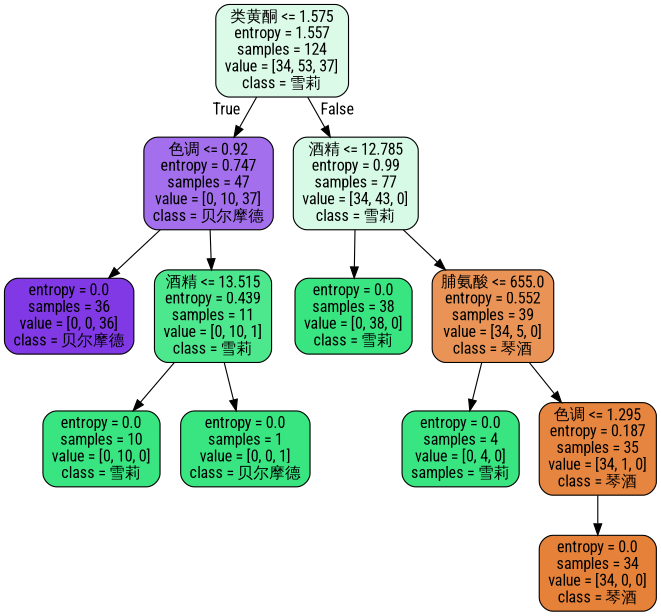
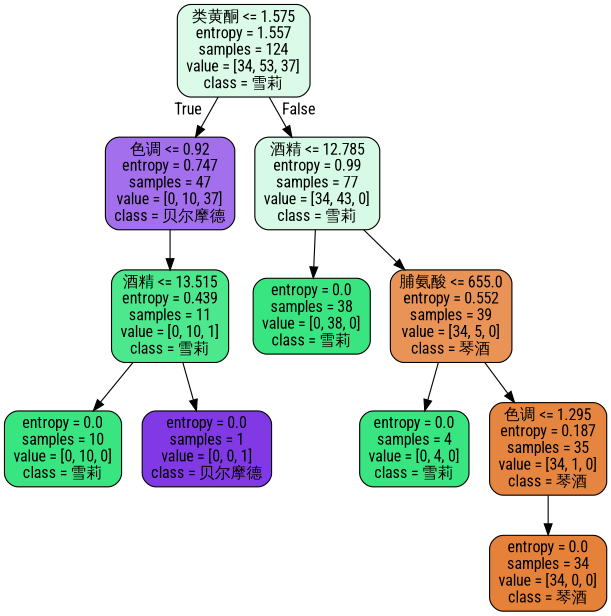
node "entropy = 0.0 samples = 36 value = [0, 0, 36] class = 贝尔摩德": removed
node "entropy = 0.0 samples = 1 value = [0, 0, 1] class = 贝尔摩德": fillcolor #39e581 -> #8139e5
node "entropy = 0.0 samples = 4 value = [0, 4, 0] samples = 雪莉": label "entropy = 0.0 samples = 4 value = [0, 4, 0] samples = 雪莉" -> "entropy = 0.0 samples = 4 value = [0, 4, 0] class = 雪莉"
